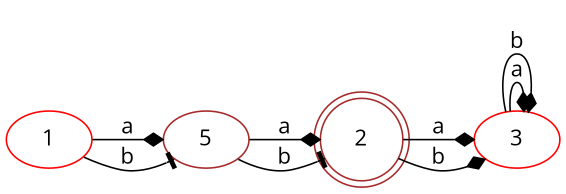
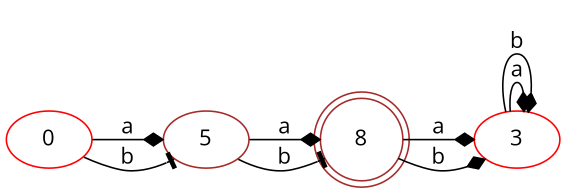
node "1": label "1" -> "0"
node "2": label "2" -> "8"
